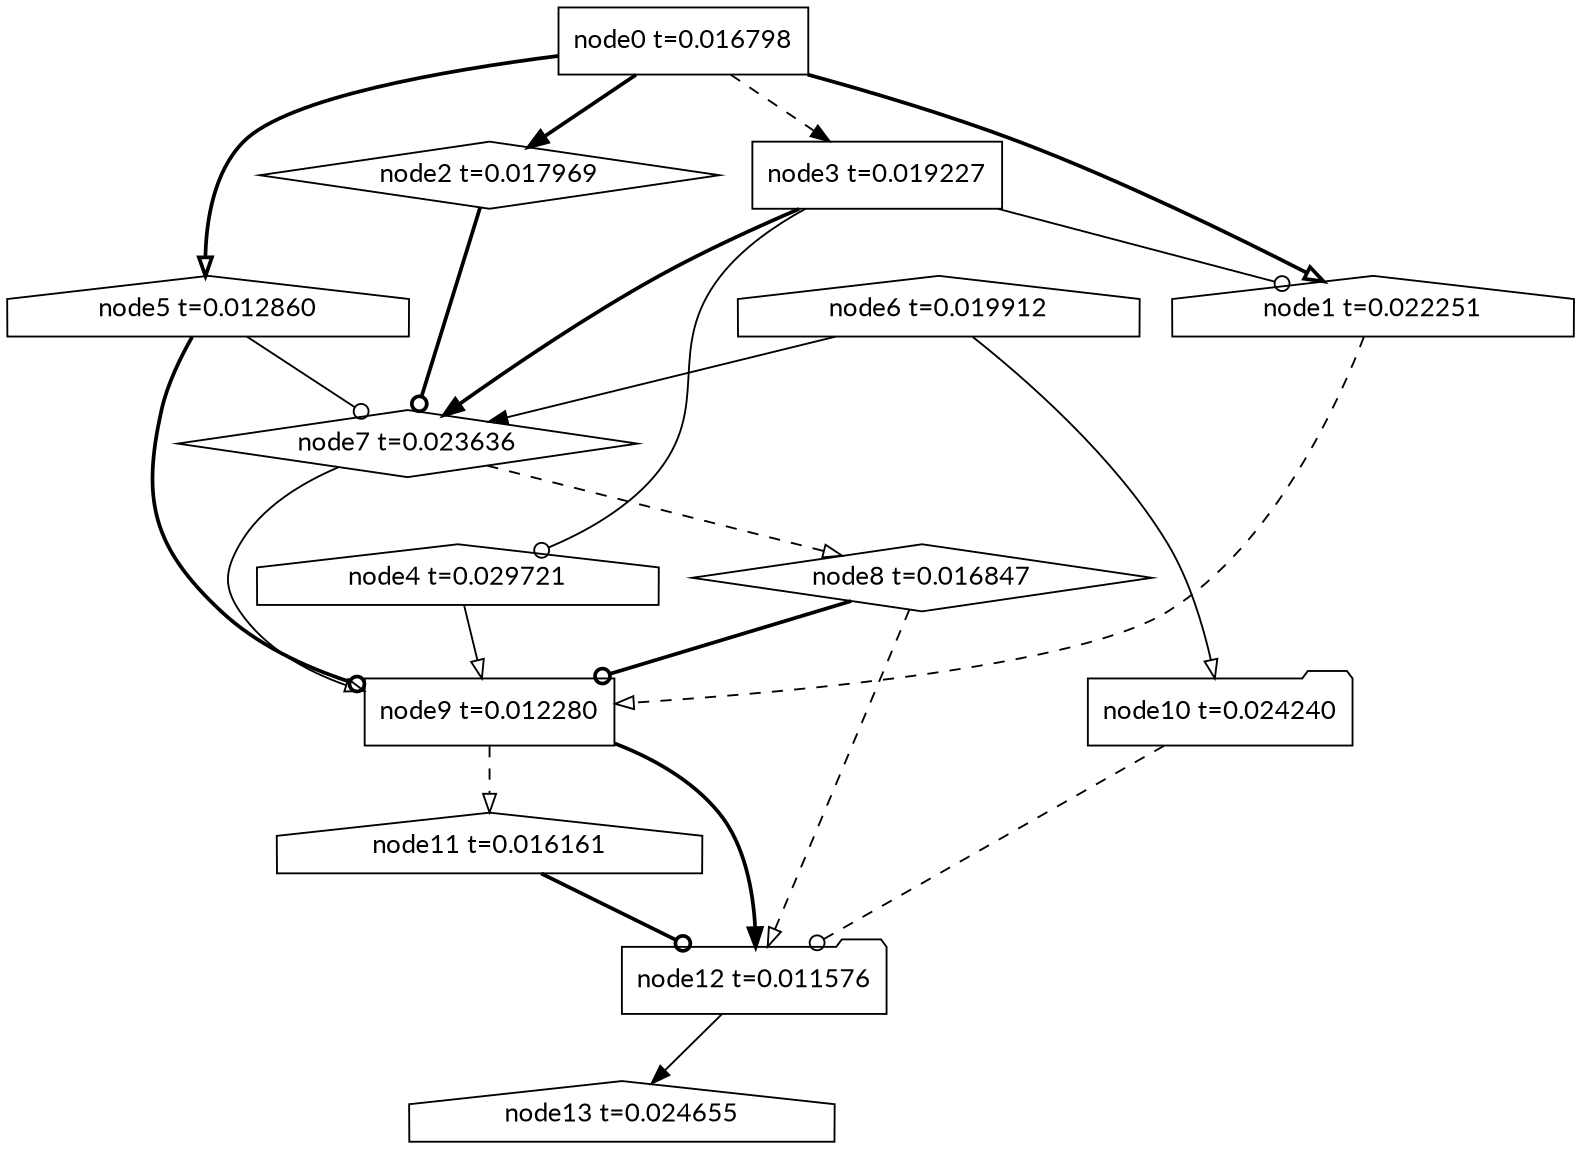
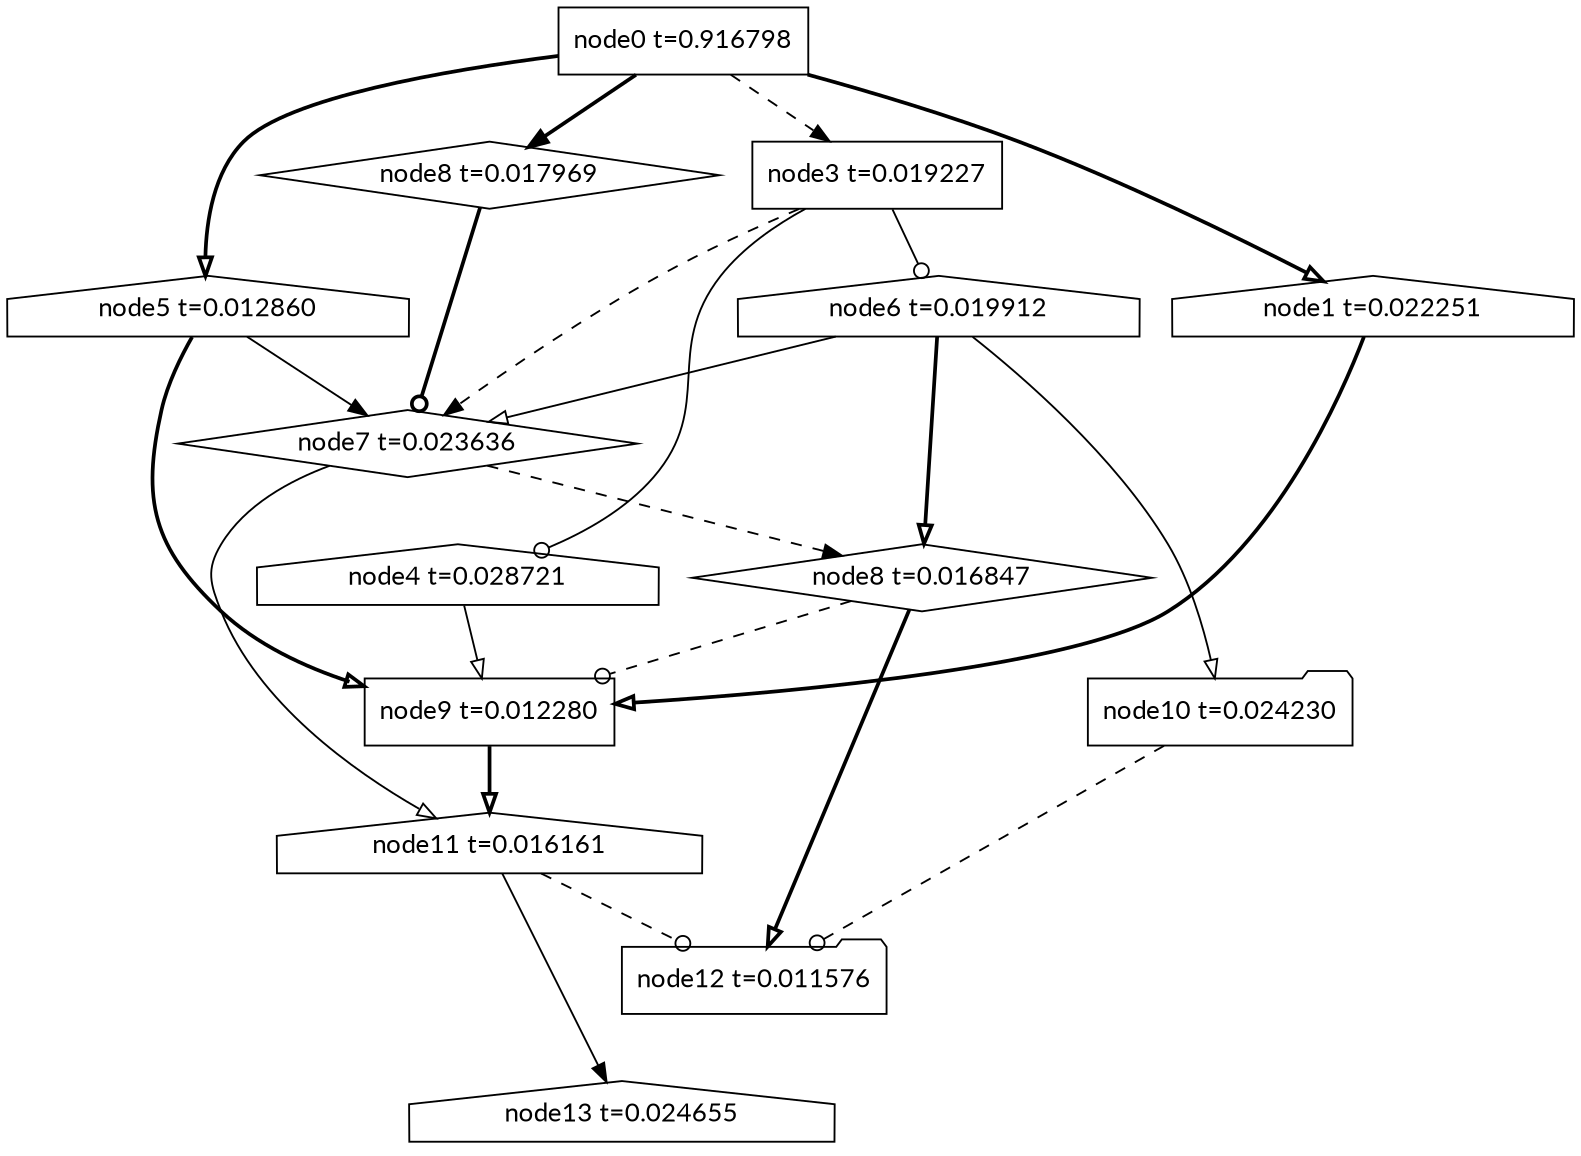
node "node0 t=0.016798": label "node0 t=0.016798" -> "node0 t=0.916798"
node "node2 t=0.017969": label "node2 t=0.017969" -> "node8 t=0.017969"
edge "node3 t=0.019227" -> "node1 t=0.022251": now "node3 t=0.019227" -> "node6 t=0.019912"
edge "node3 t=0.019227" -> "node7 t=0.023636": style bold -> dashed
edge "node5 t=0.012860" -> "node7 t=0.023636": arrowhead odot -> normal
edge "node6 t=0.019912" -> "node7 t=0.023636": arrowhead normal -> onormal
edge "node6 t=0.019912" -> "node8 t=0.016847": added
edge "node7 t=0.023636" -> "node8 t=0.016847": arrowhead onormal -> normal
edge "node5 t=0.012860" -> "node9 t=0.012280": arrowhead odot -> onormal
node "node4 t=0.029721": label "node4 t=0.029721" -> "node4 t=0.028721"
edge "node7 t=0.023636" -> "node9 t=0.012280": now "node7 t=0.023636" -> "node11 t=0.016161"
edge "node8 t=0.016847" -> "node9 t=0.012280": style bold -> dashed
edge "node1 t=0.022251" -> "node9 t=0.012280": style dashed -> bold
node "node10 t=0.024240": label "node10 t=0.024240" -> "node10 t=0.024230"
edge "node8 t=0.016847" -> "node12 t=0.011576": style dashed -> bold
edge "node9 t=0.012280" -> "node11 t=0.016161": style dashed -> bold
edge "node9 t=0.012280" -> "node12 t=0.011576": removed
edge "node11 t=0.016161" -> "node12 t=0.011576": style bold -> dashed
edge "node12 t=0.011576" -> "node13 t=0.024655": now "node11 t=0.016161" -> "node13 t=0.024655"
